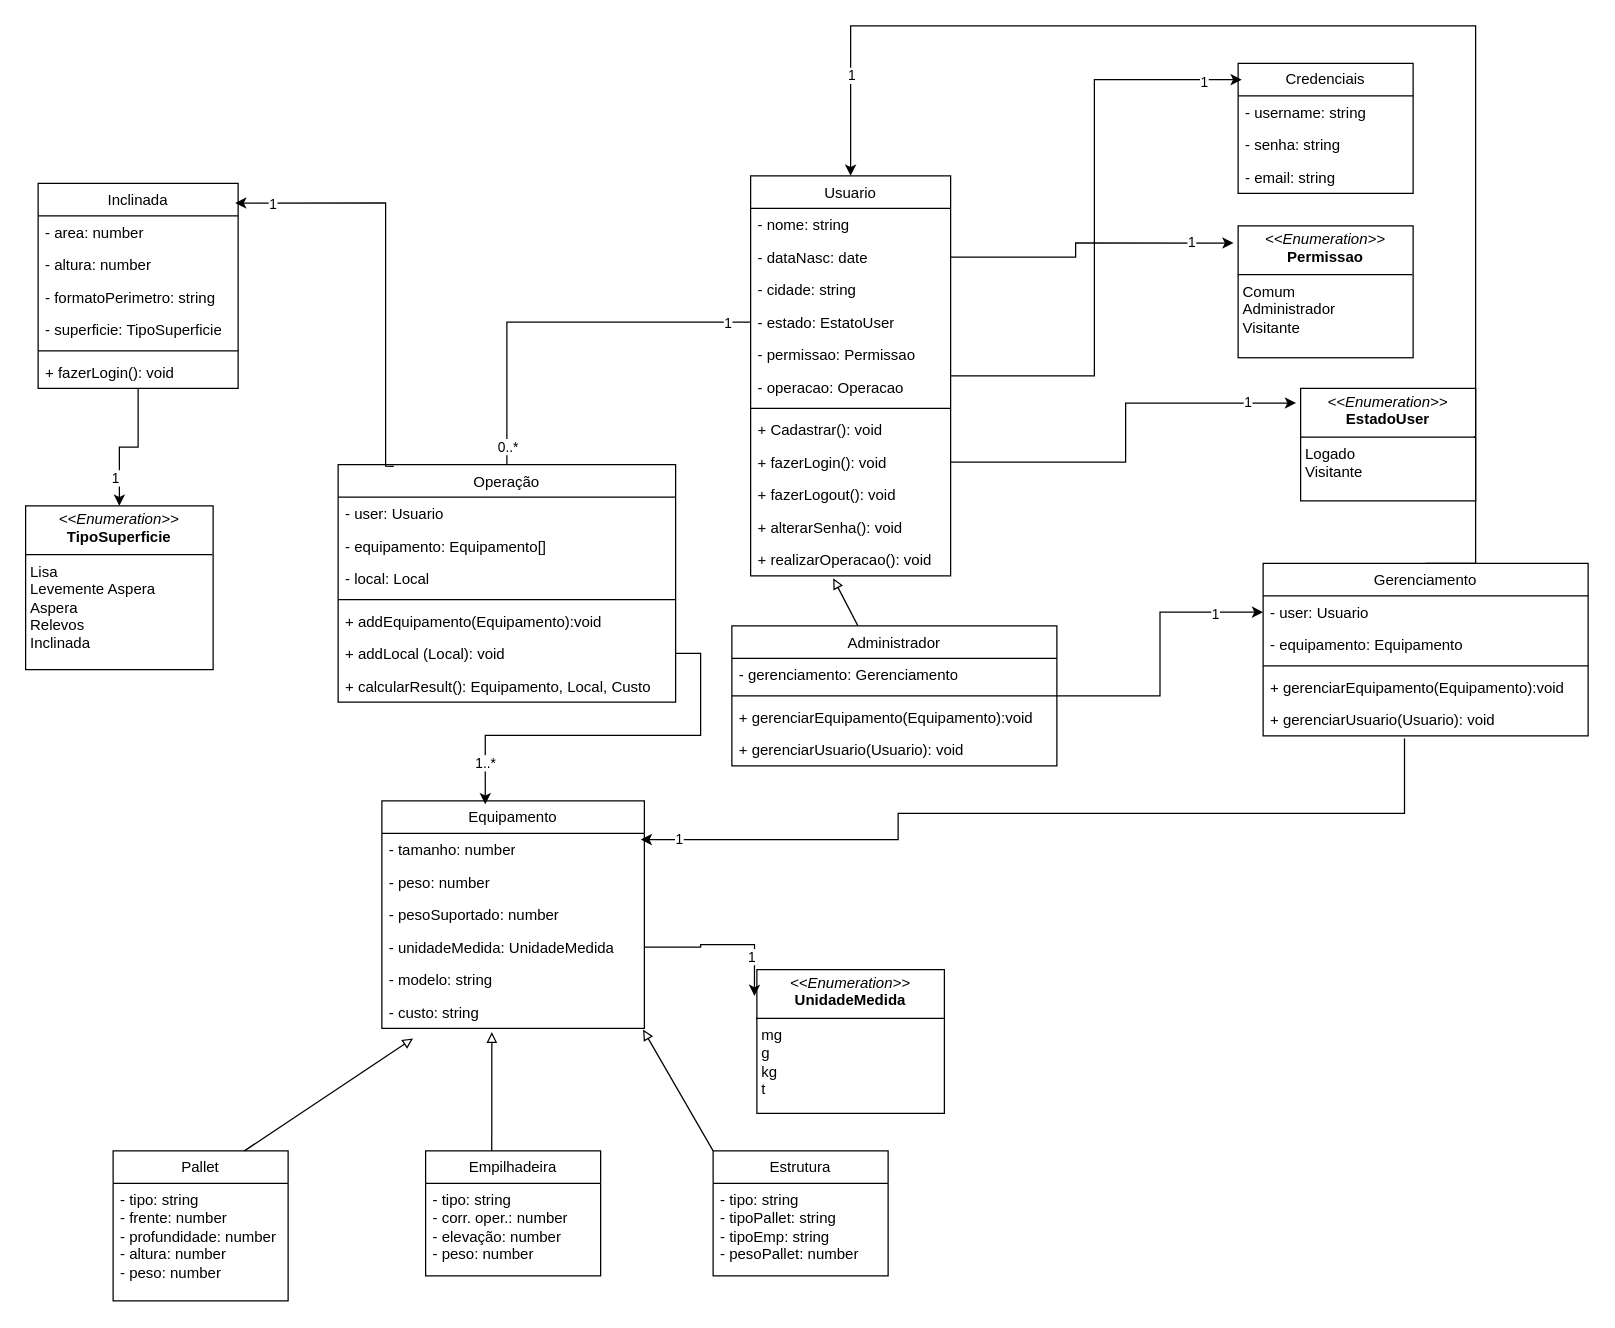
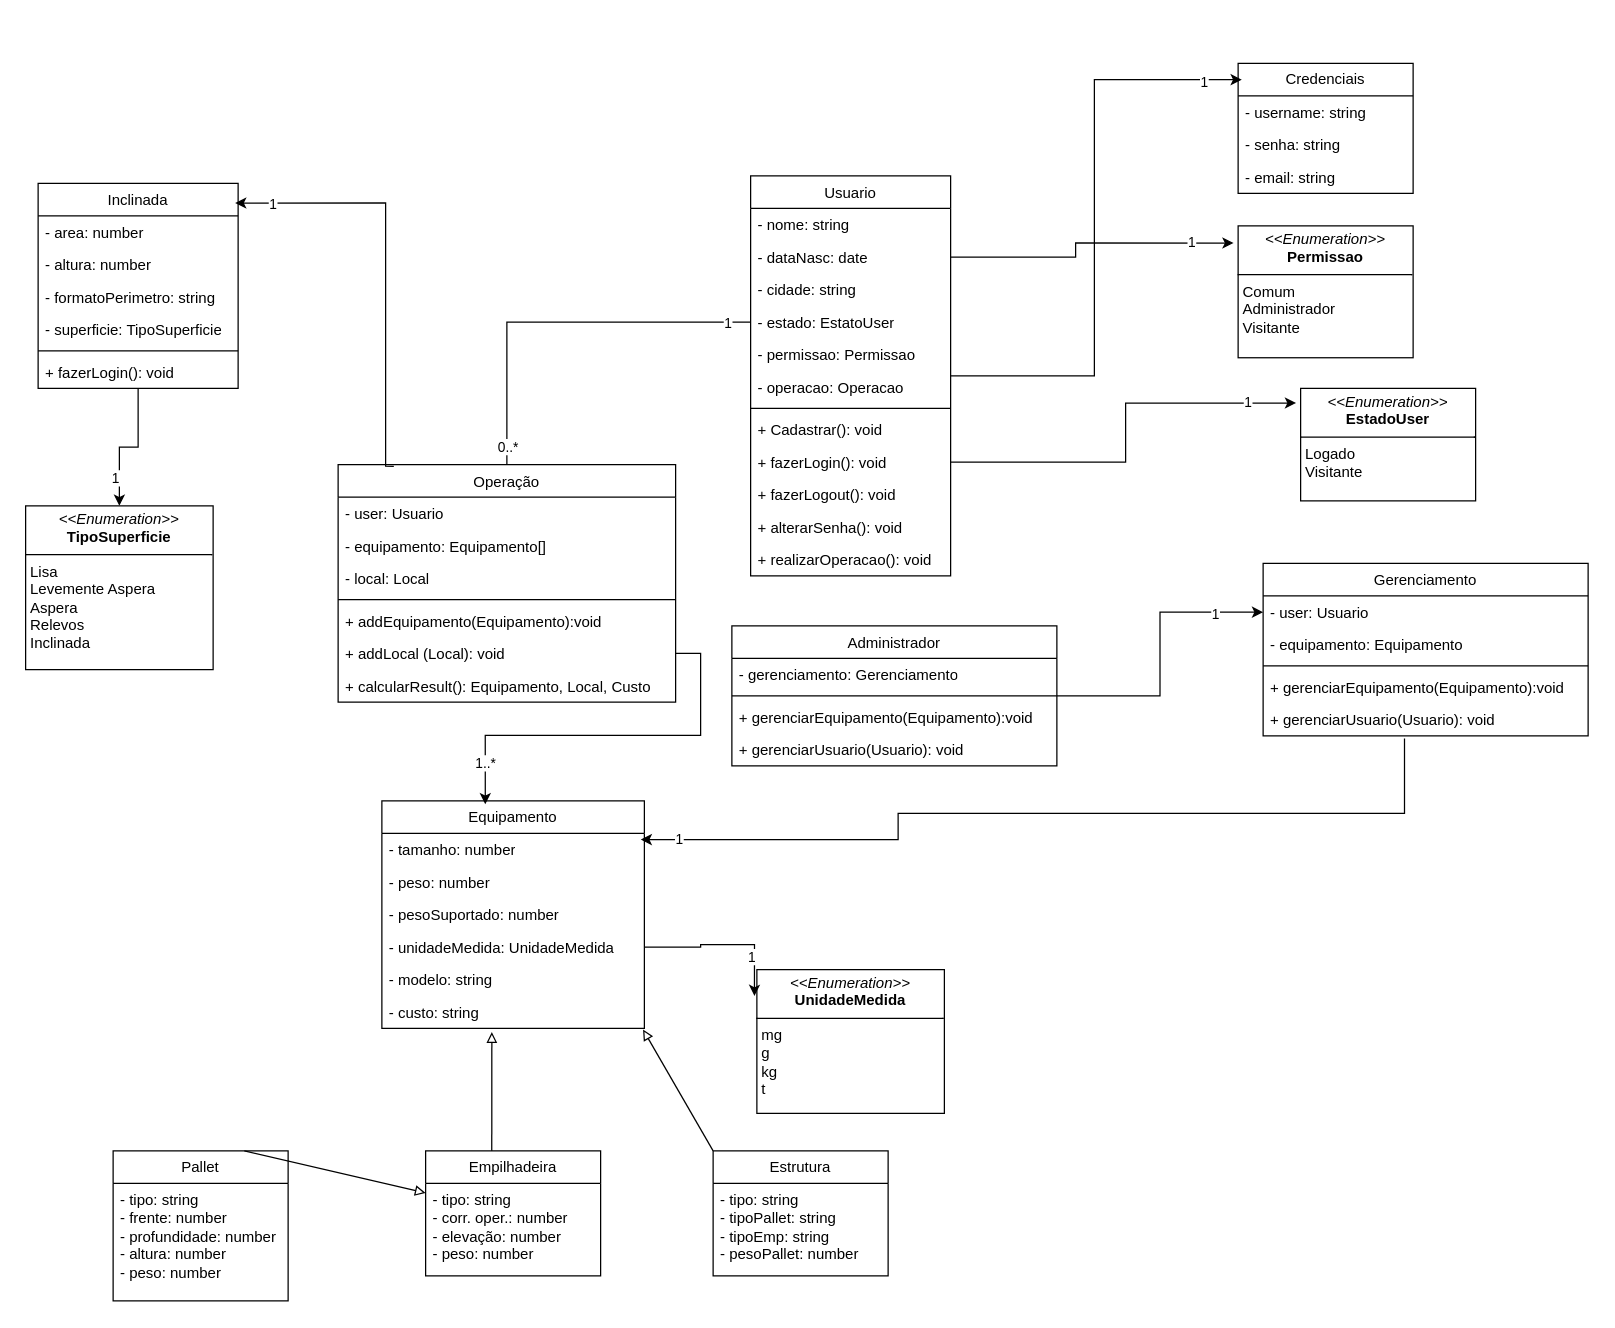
edge "Gerenciamento" -> "Usuario": removed, label "1"
edge "Administrador" -> "+ realizarOperacao(): void": removed
edge "Pallet" -> "- custo: string": now "Pallet" -> "Empilhadeira"
